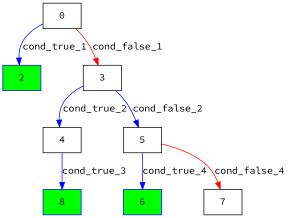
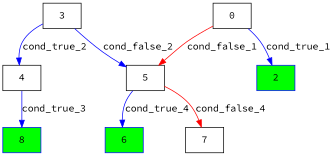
edge "0" -> "3": now "0" -> "5"
